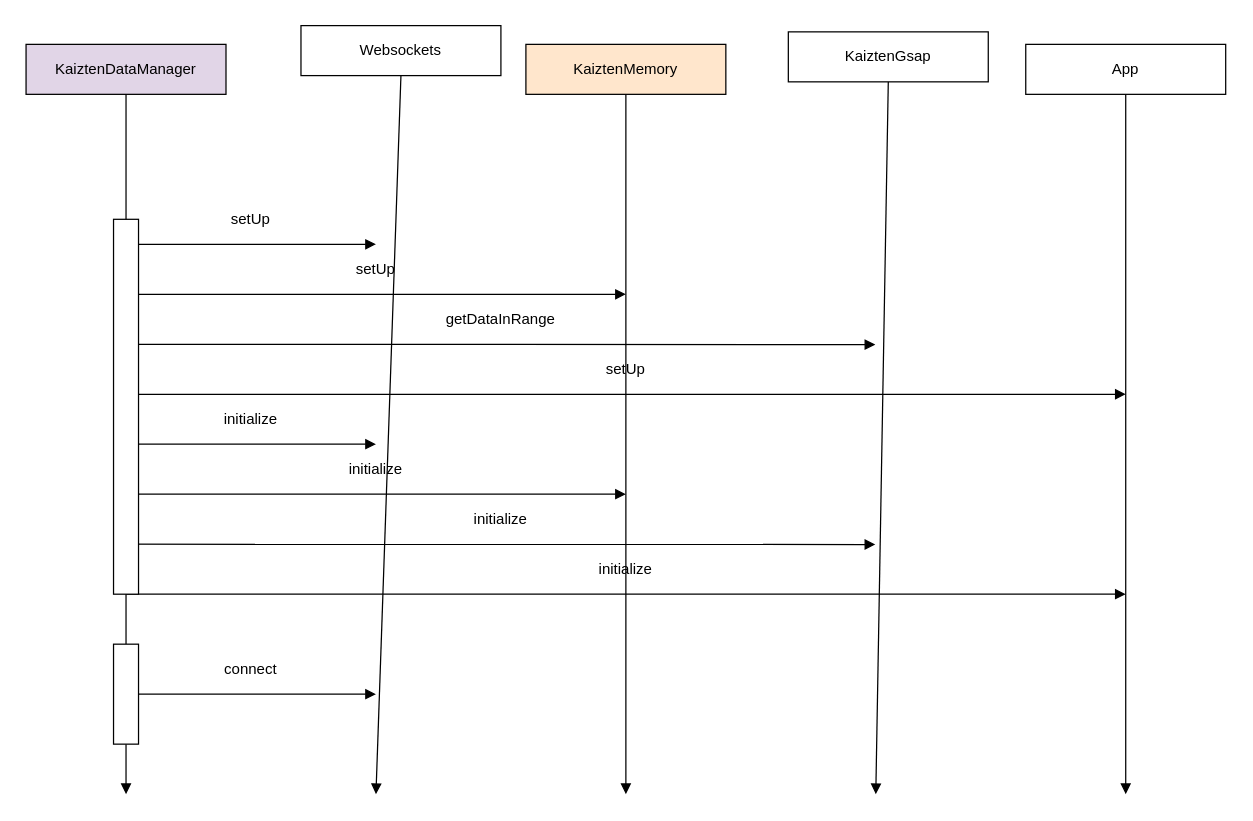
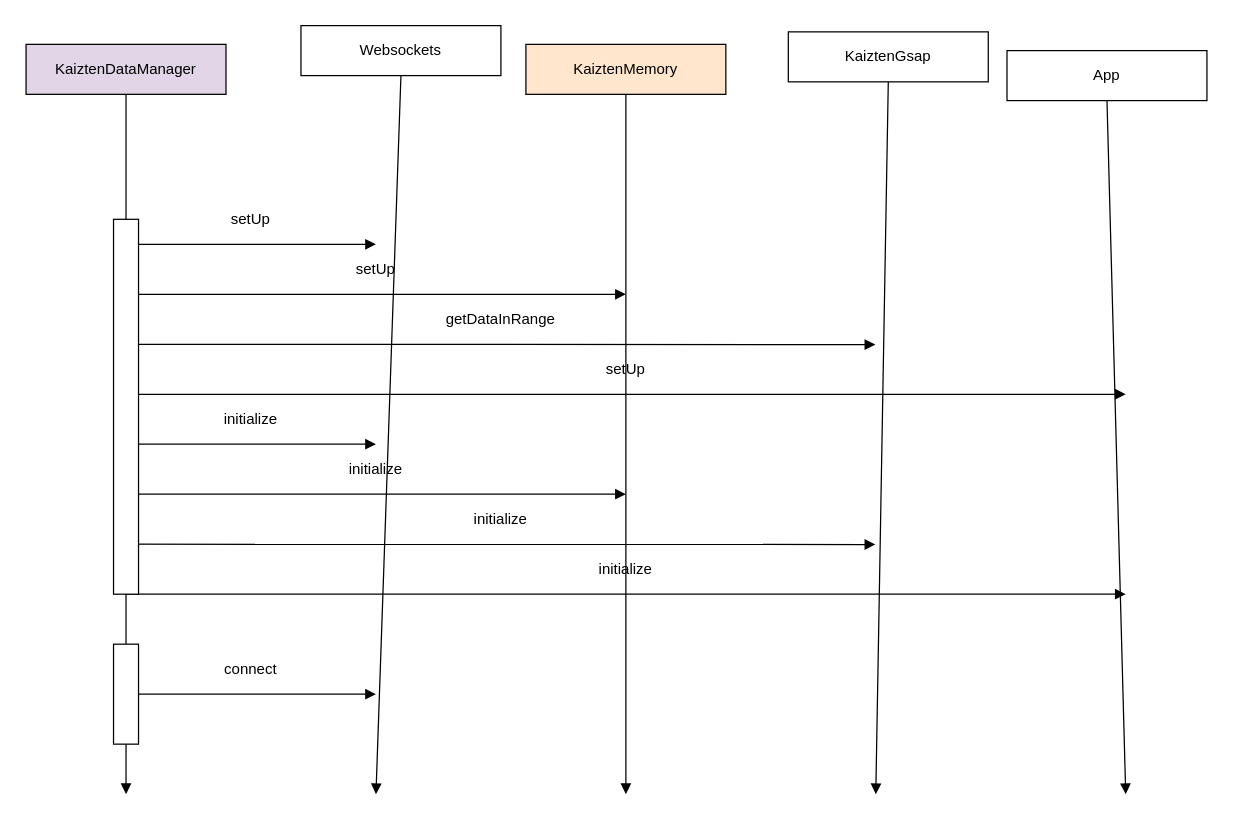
node "App": moved (1126, 69) -> (1107, 76)
